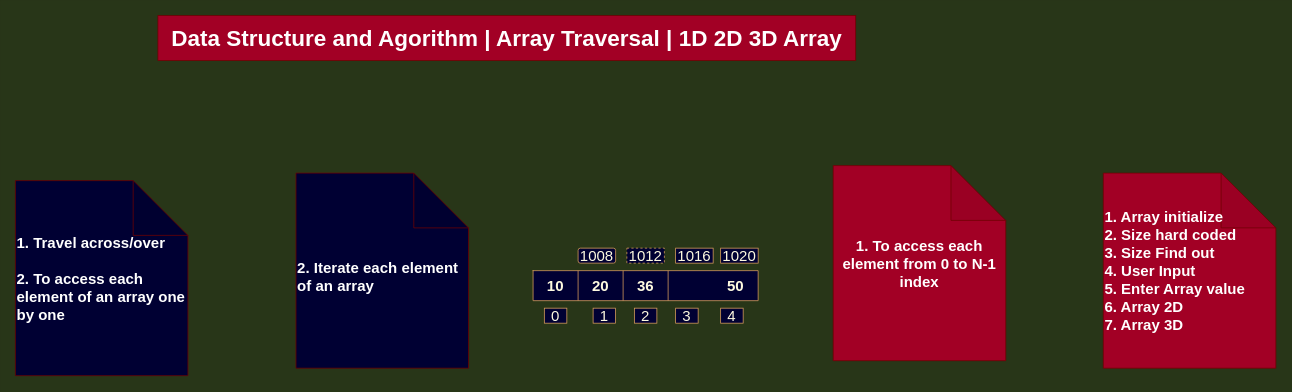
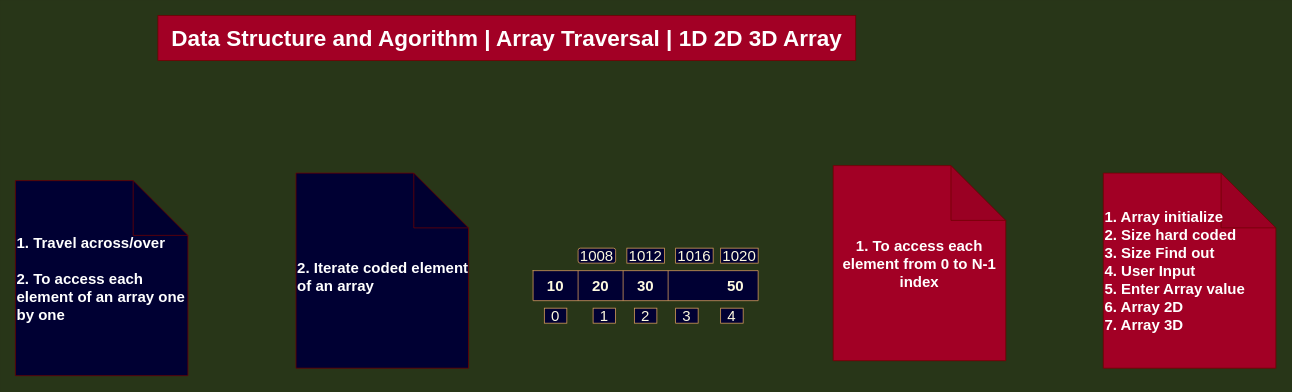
node "1012": style dashed -> solid
node "2. Iterate each element of an array": label "2. Iterate each element of an array" -> "2. Iterate coded element of an array"
node "36": label "36" -> "30"
